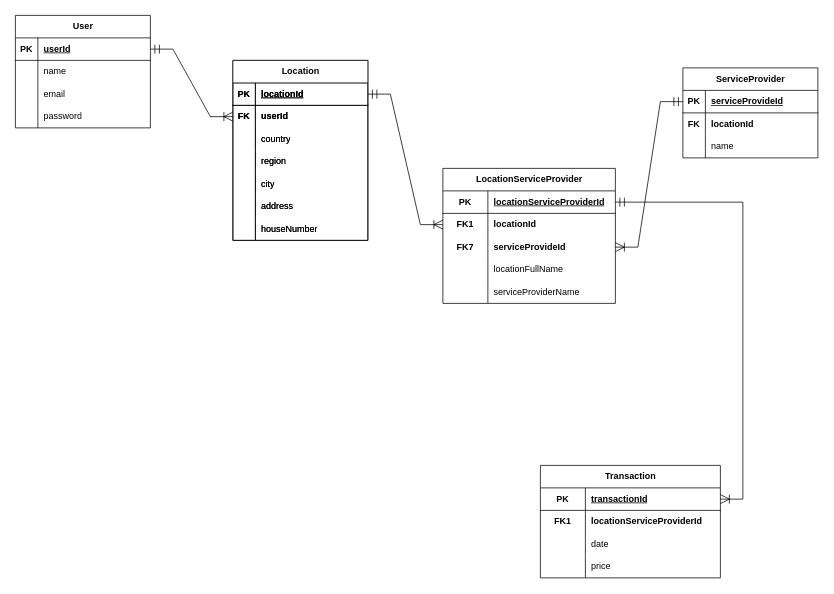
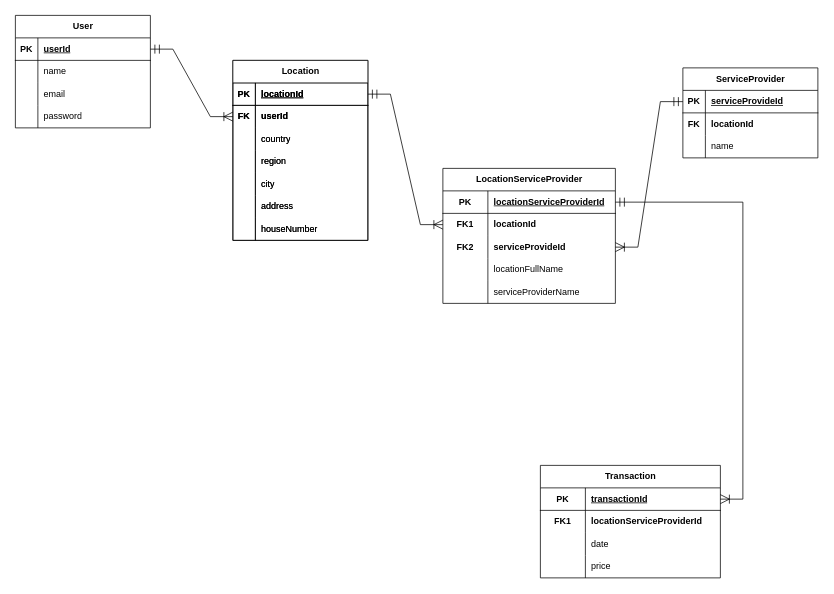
node "FK7": label "FK7" -> "FK2"
